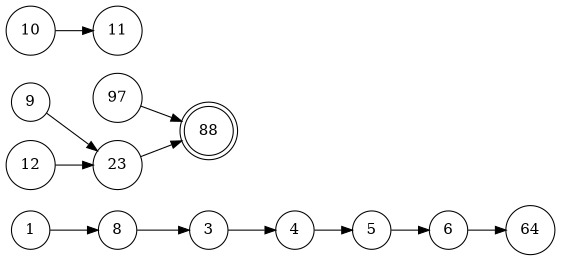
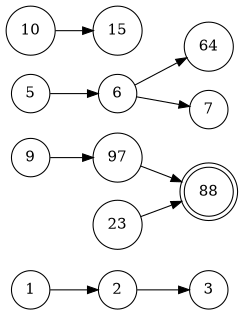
node "11": label "11" -> "15"
node "7": added
edge "9" -> "23": now "9" -> "97"
node "12": removed
node "8": label "8" -> "2"
node "4": removed
